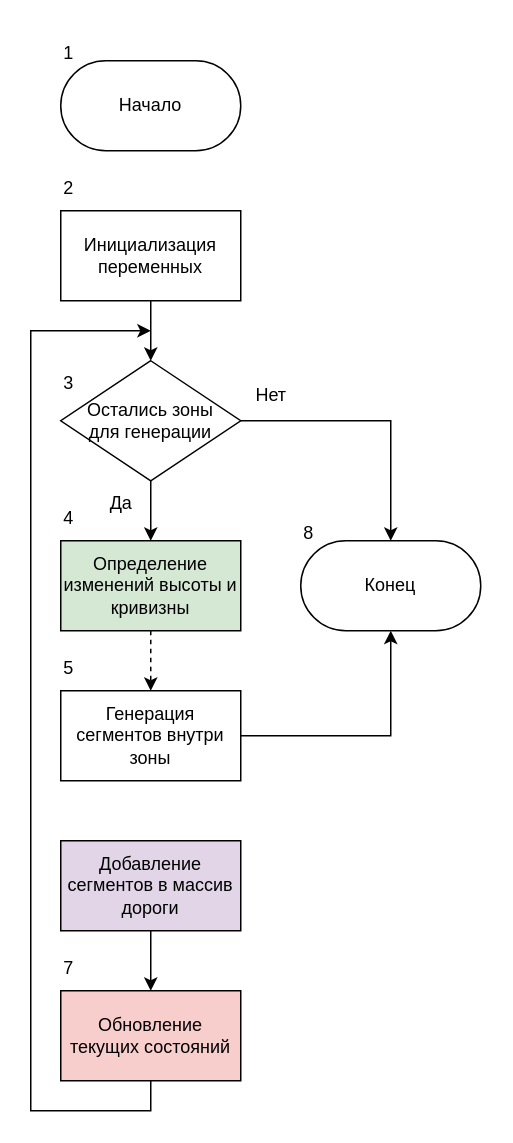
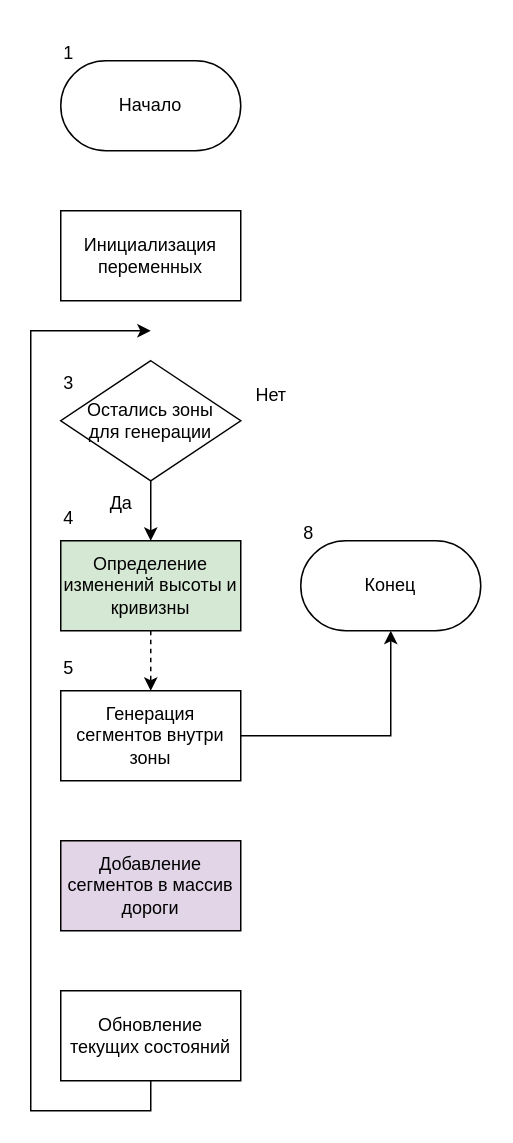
node "2": removed
edge "Инициализация переменных" -> "Остались зоны для генерации": removed
edge "Остались зоны для генерации" -> "Конец": removed
edge "Добавление сегментов в массив дороги" -> "Обновление текущих состояний": removed
node "7": removed
node "Обновление текущих состояний": fillcolor #f8cecc -> #ffffff
